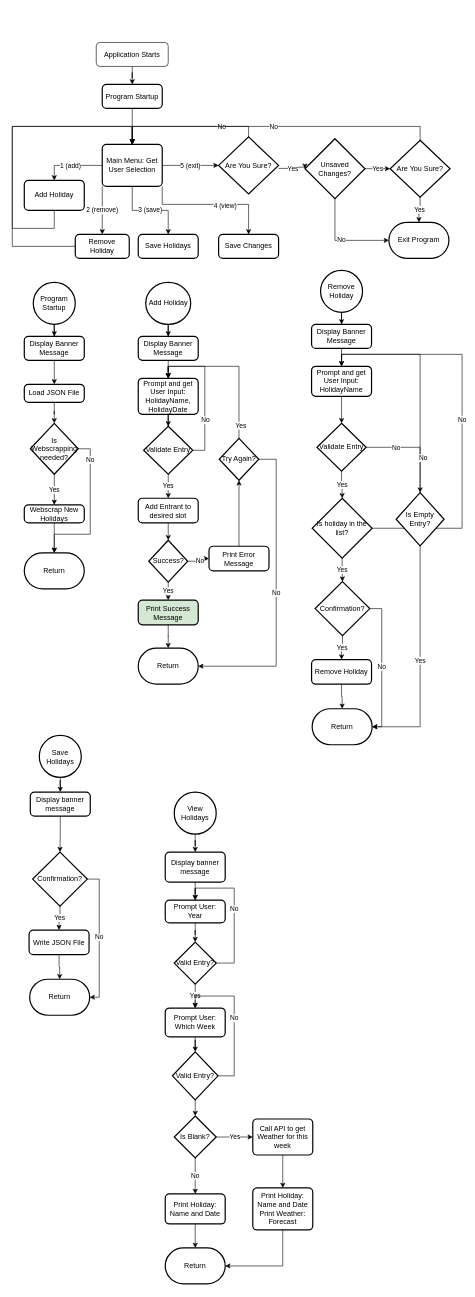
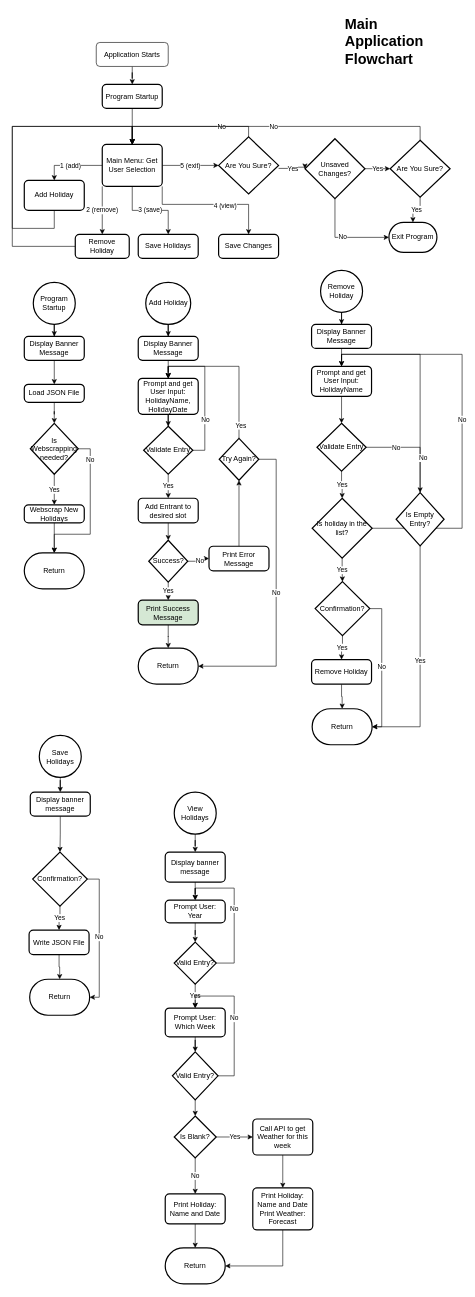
node "Main Application Flowchart": added
node "Exit Program": size 60x36 -> 48x30
